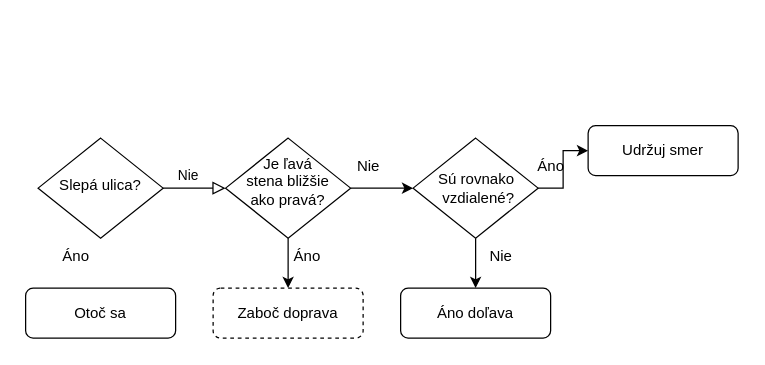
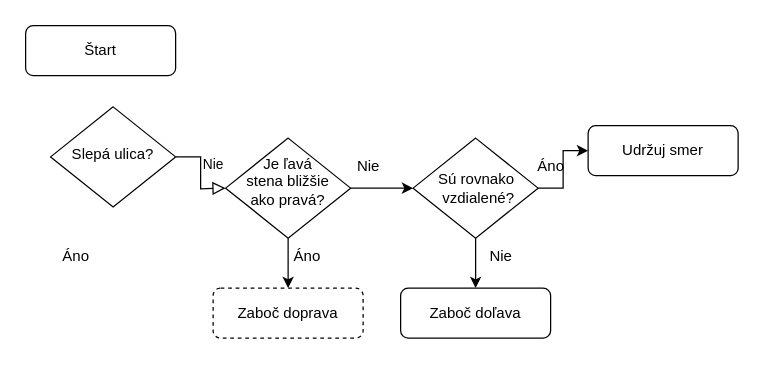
node "Štart": added
node "Slepá ulica?": moved (101, 188) -> (113, 157)
node "Otoč sa": removed
node "Áno doľava": label "Áno doľava" -> "Zaboč doľava"
